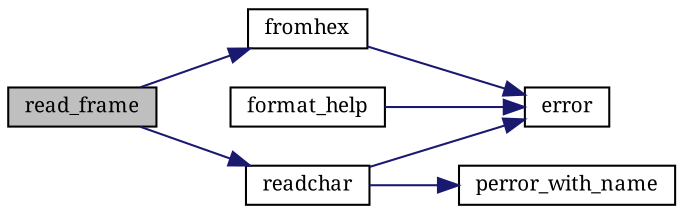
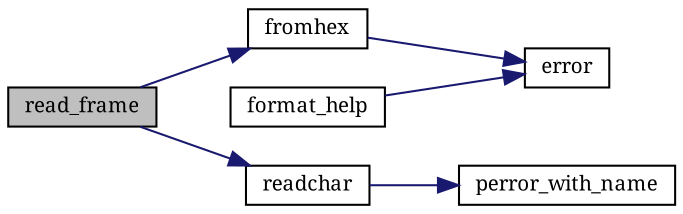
edge "readchar" -> "error": removed
